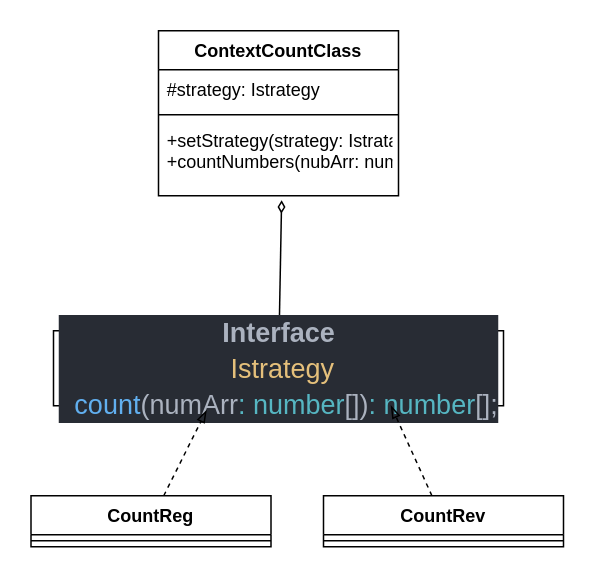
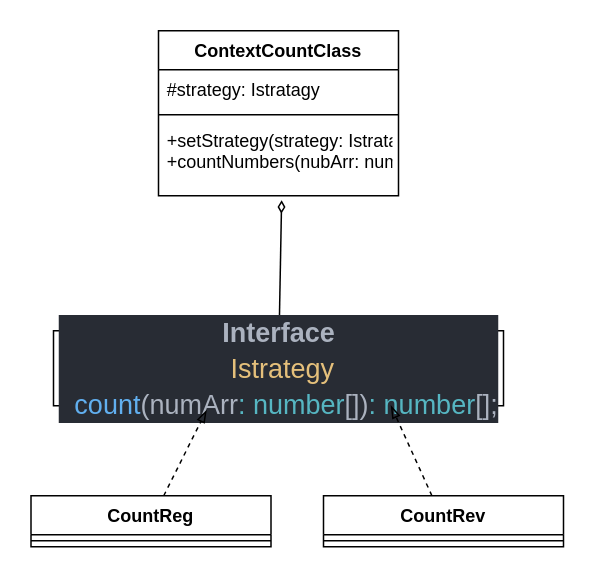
node "#strategy: Istrategy": label "#strategy: Istrategy" -> "#strategy: Istratagy"
